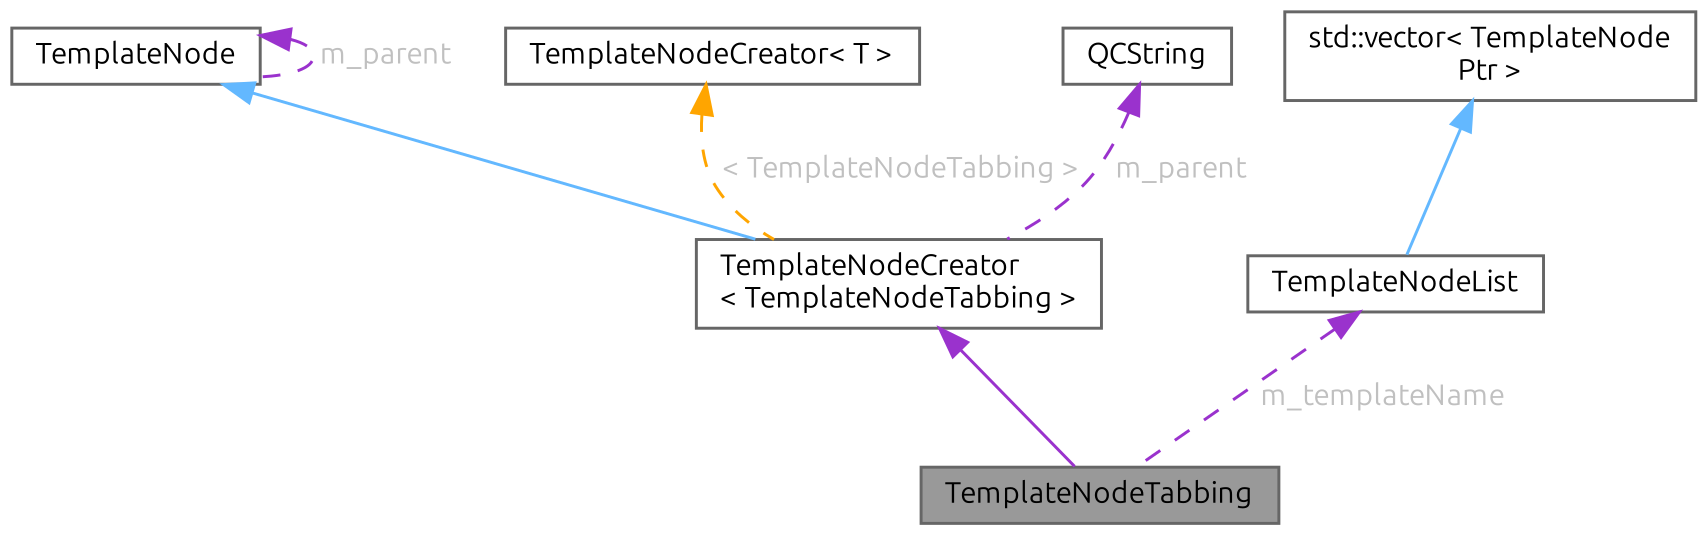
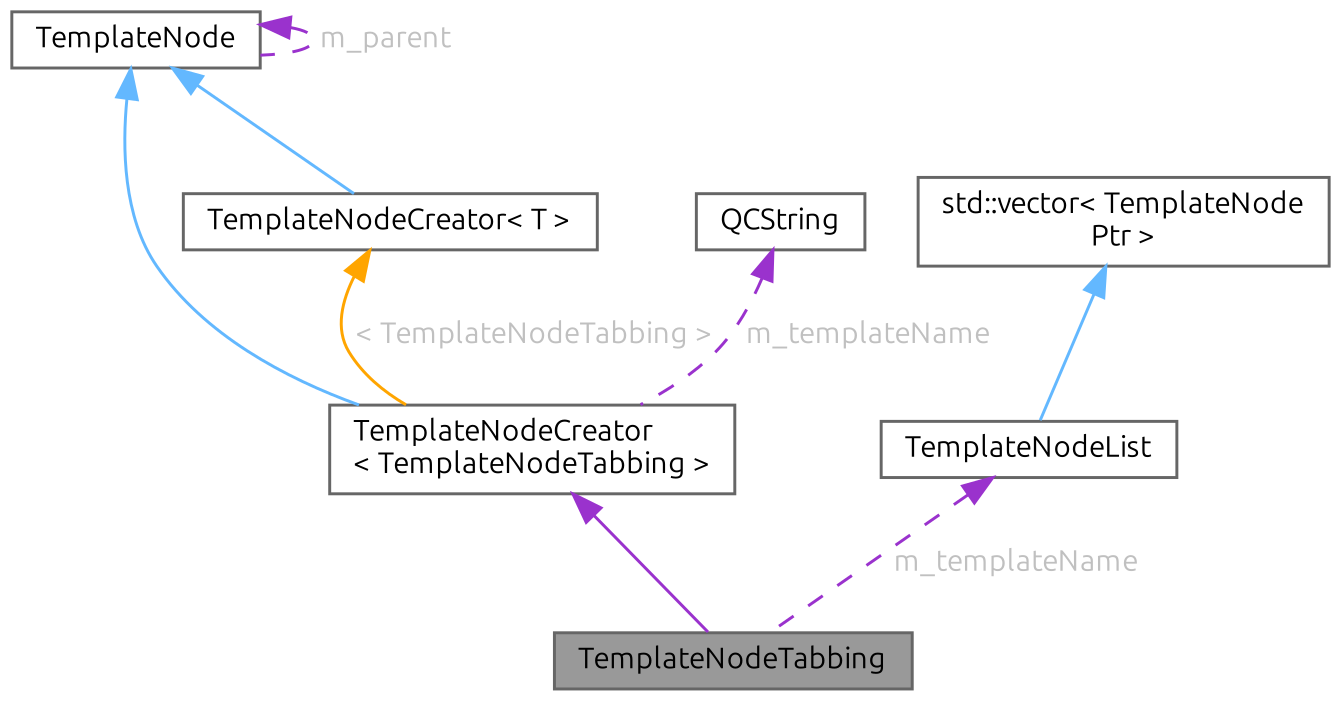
edge "TemplateNodeCreator< T >" -> "TemplateNode": added
edge "TemplateNodeCreator < TemplateNodeTabbing >" -> "QCString": label " m_parent" -> " m_templateName"
edge "TemplateNodeCreator < TemplateNodeTabbing >" -> "TemplateNodeCreator< T >": style dashed -> solid
